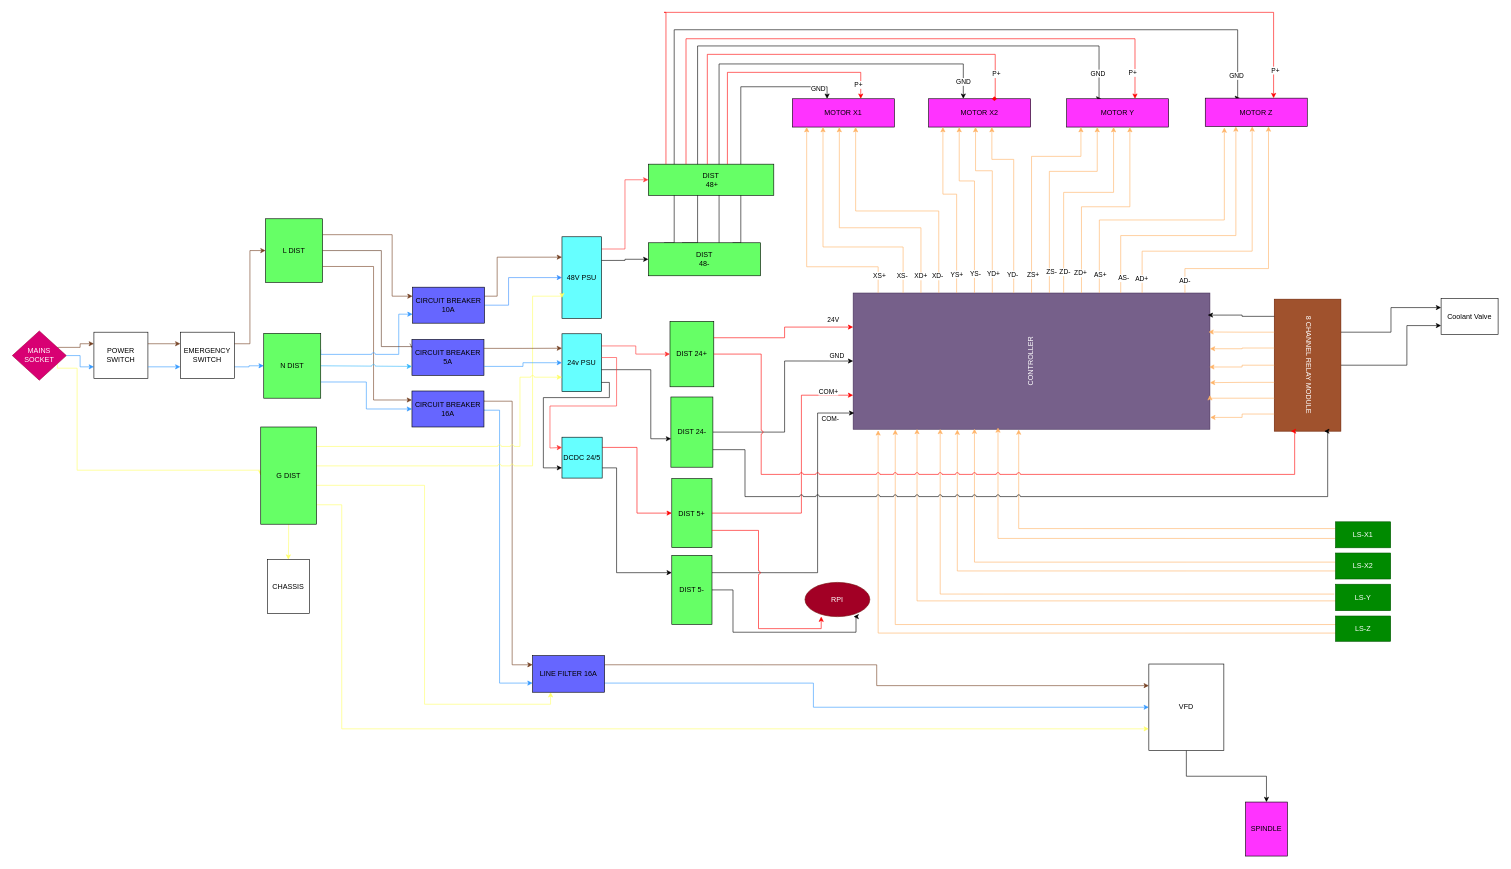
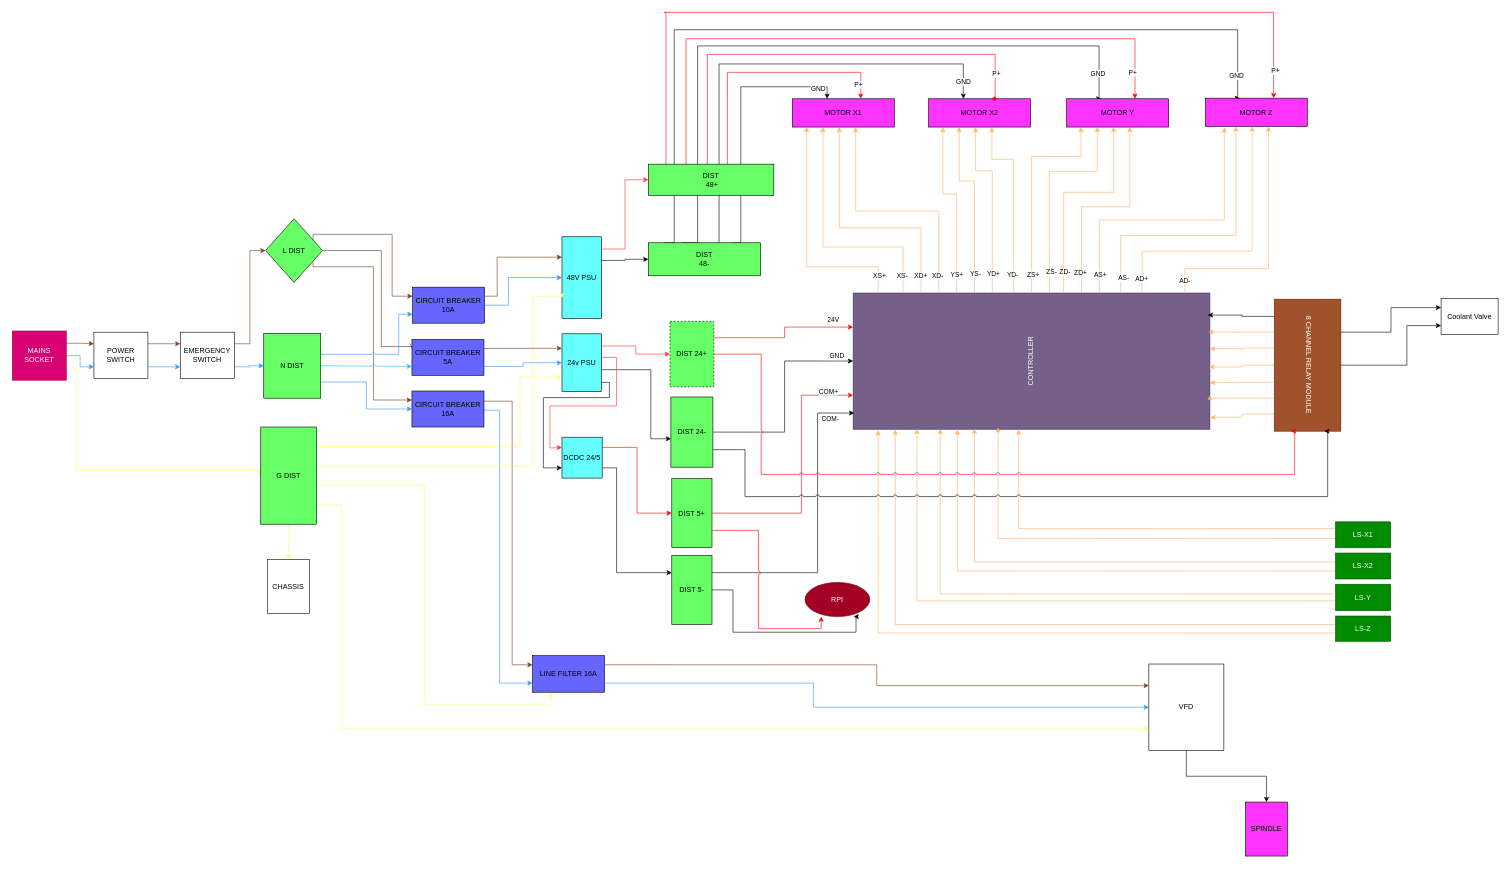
node "L DIST": shape rectangle -> diamond
node "DIST 24+": style solid -> dashed
node "MAINS SOCKET": shape diamond -> rectangle
